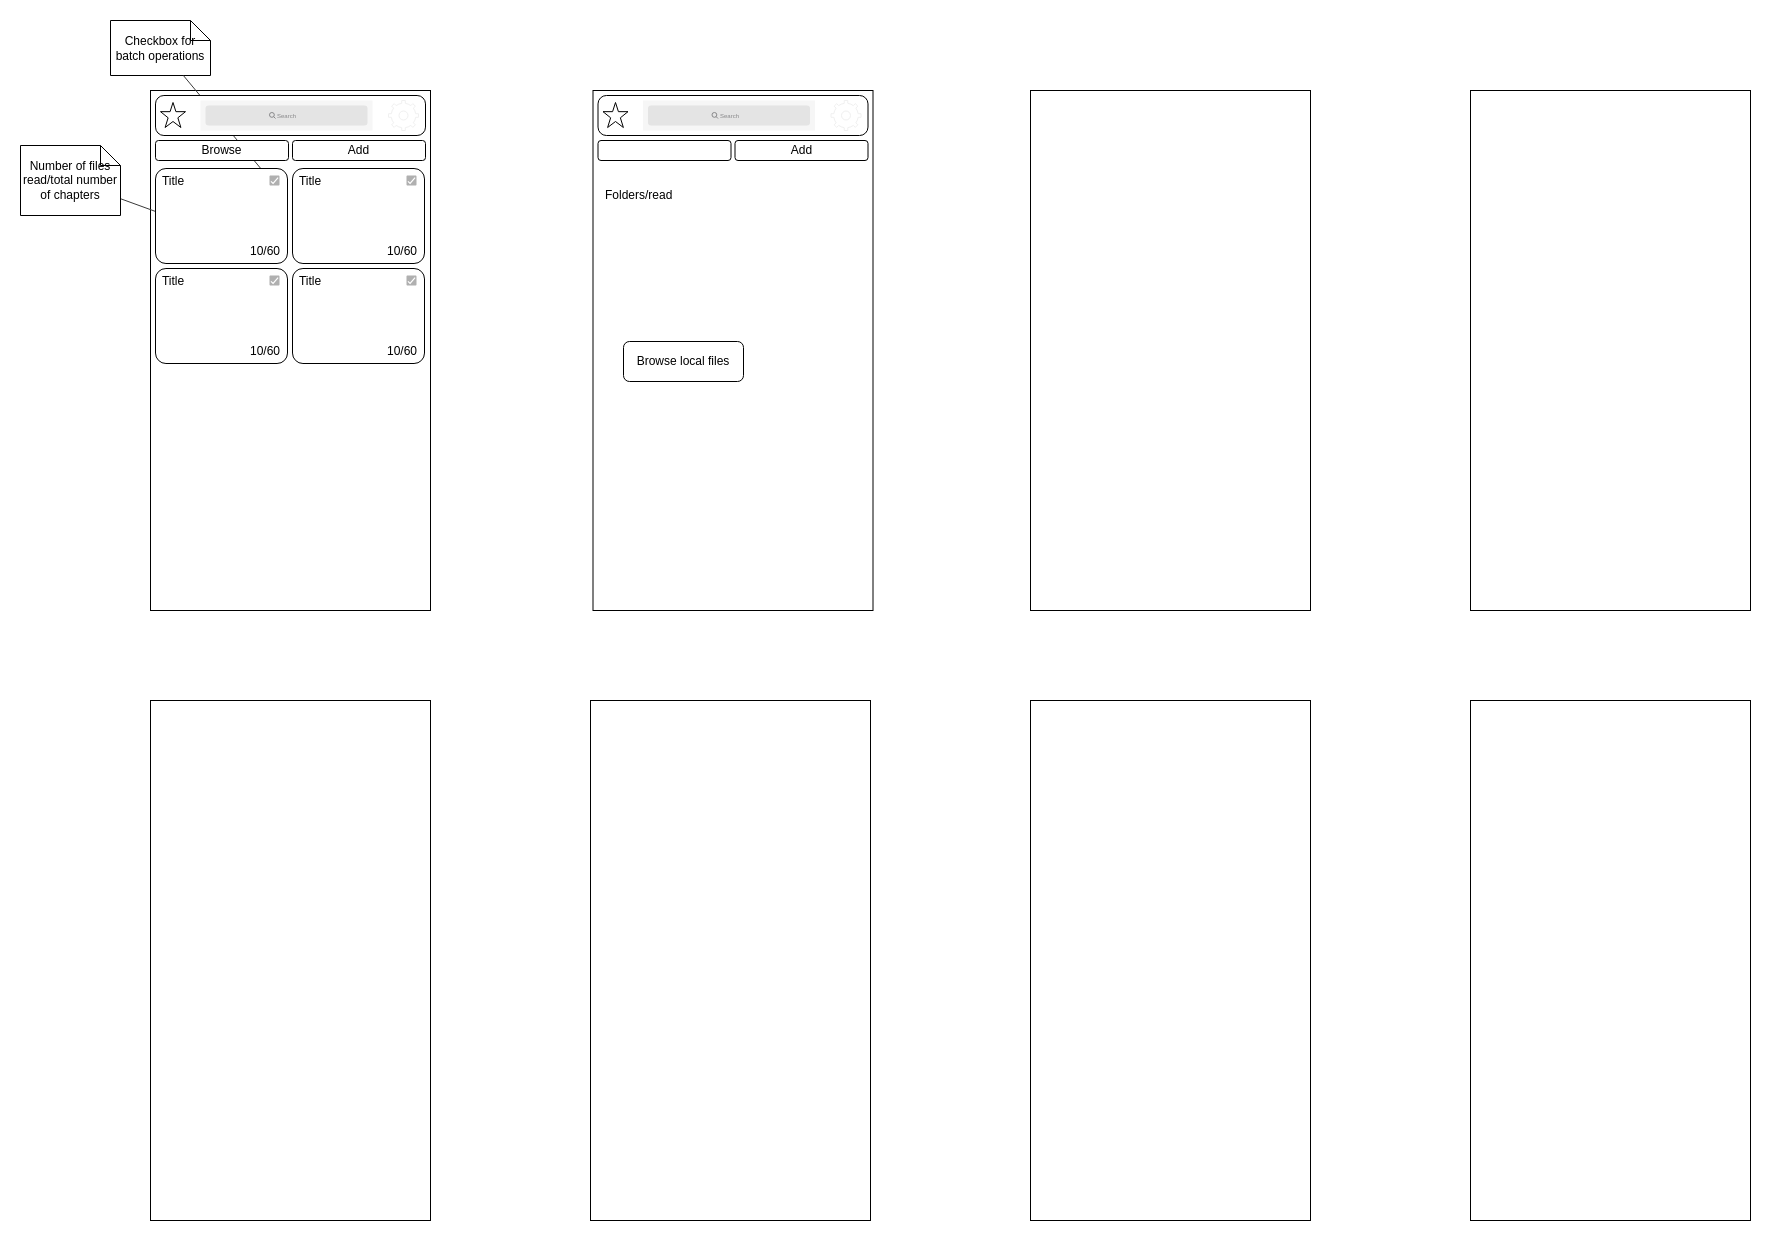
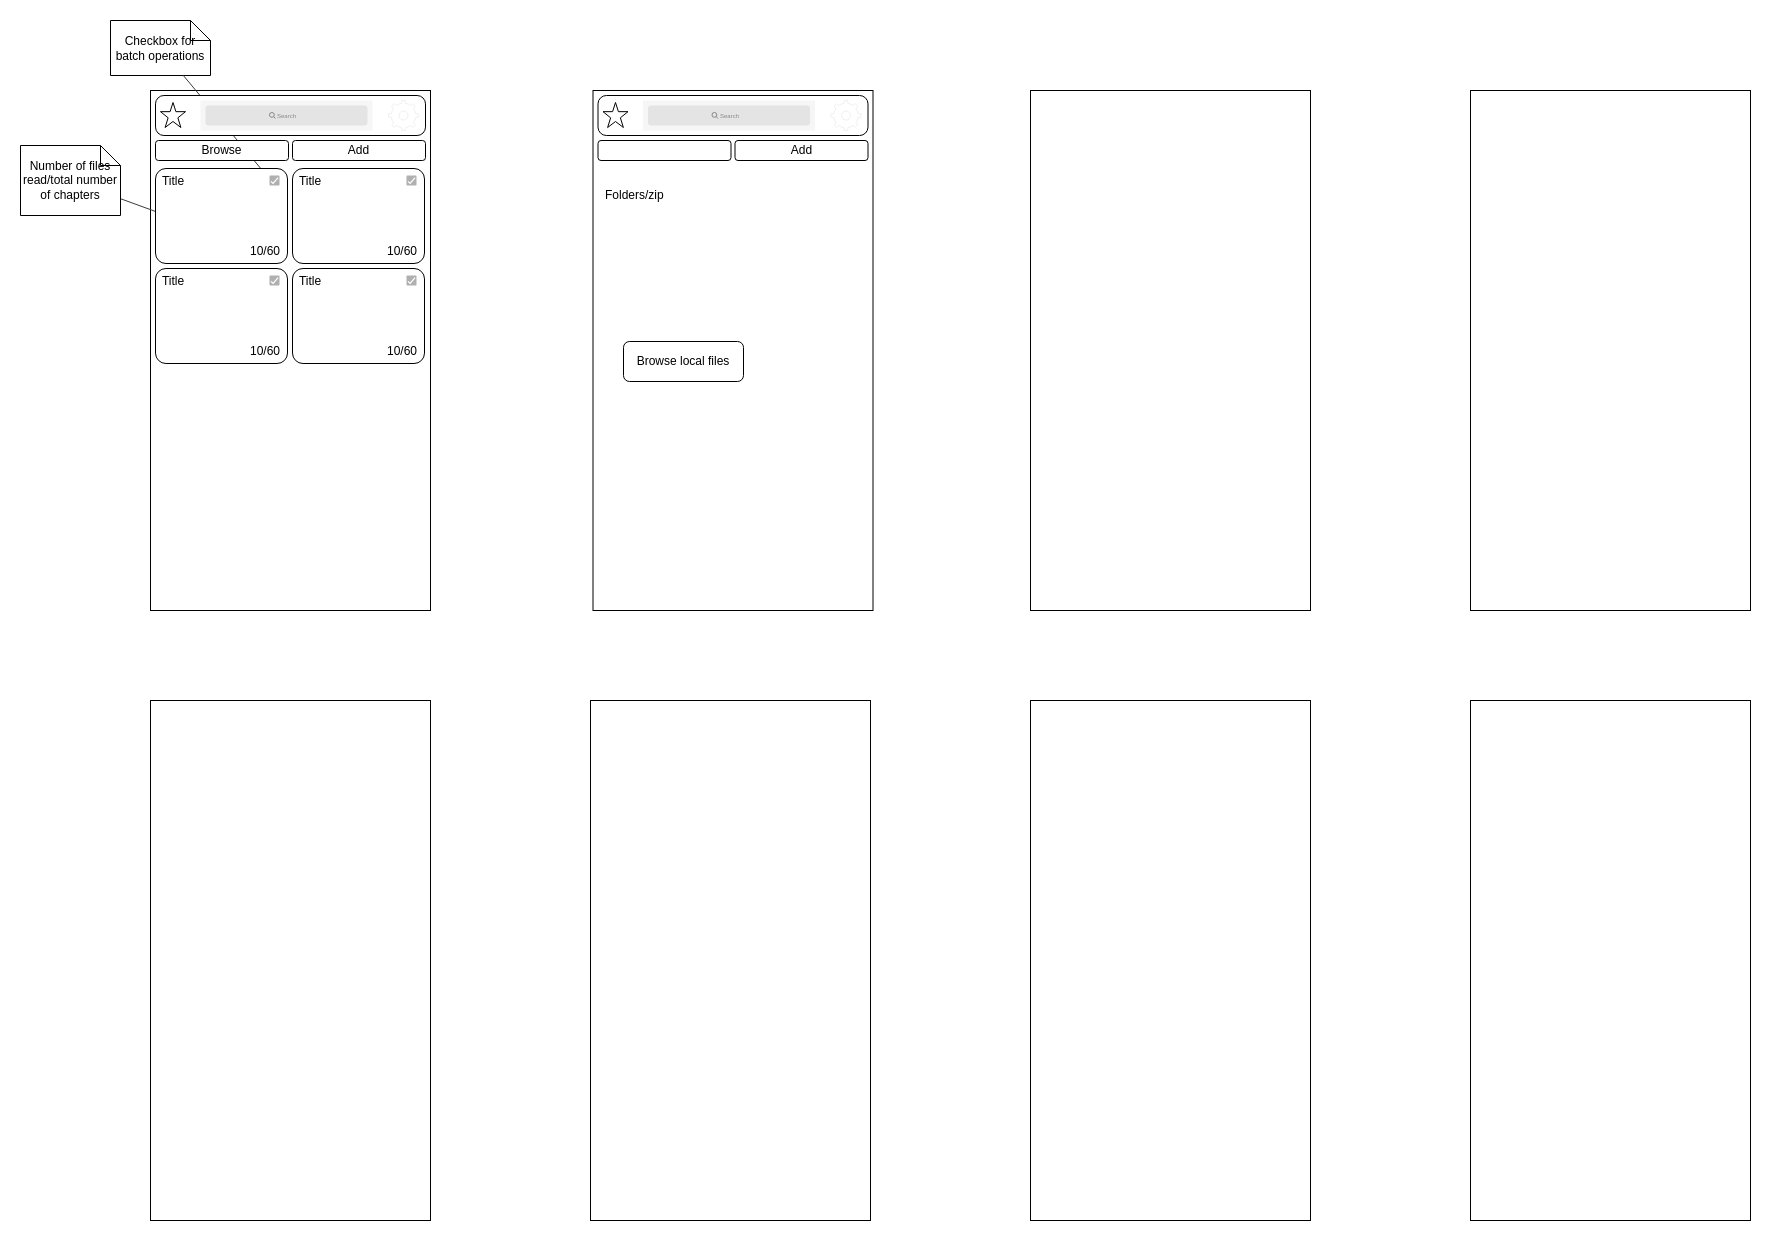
node "Folders/read": label "Folders/read" -> "Folders/zip"
